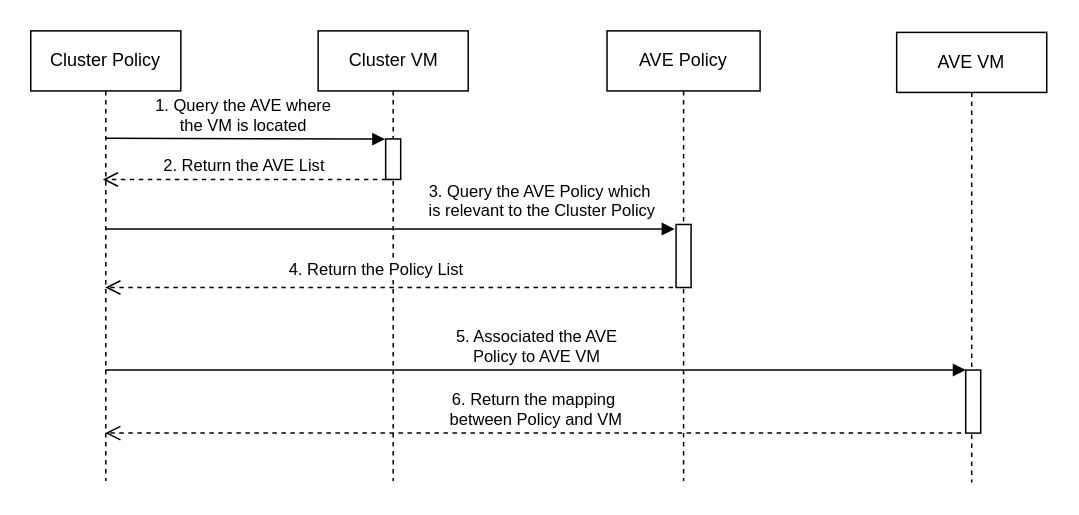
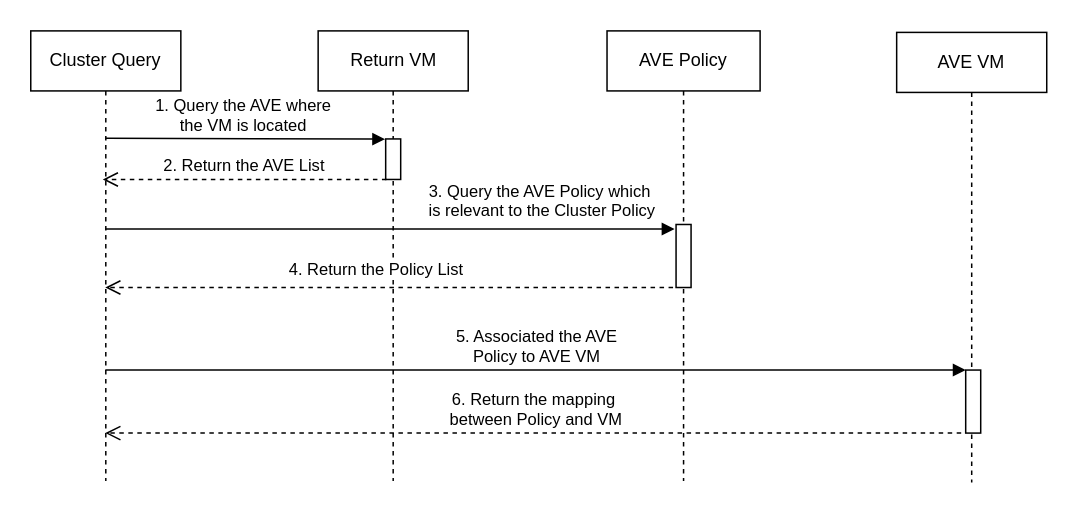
node "Cluster Policy": label "Cluster Policy" -> "Cluster Query"
node "Cluster VM": label "Cluster VM" -> "Return VM"
